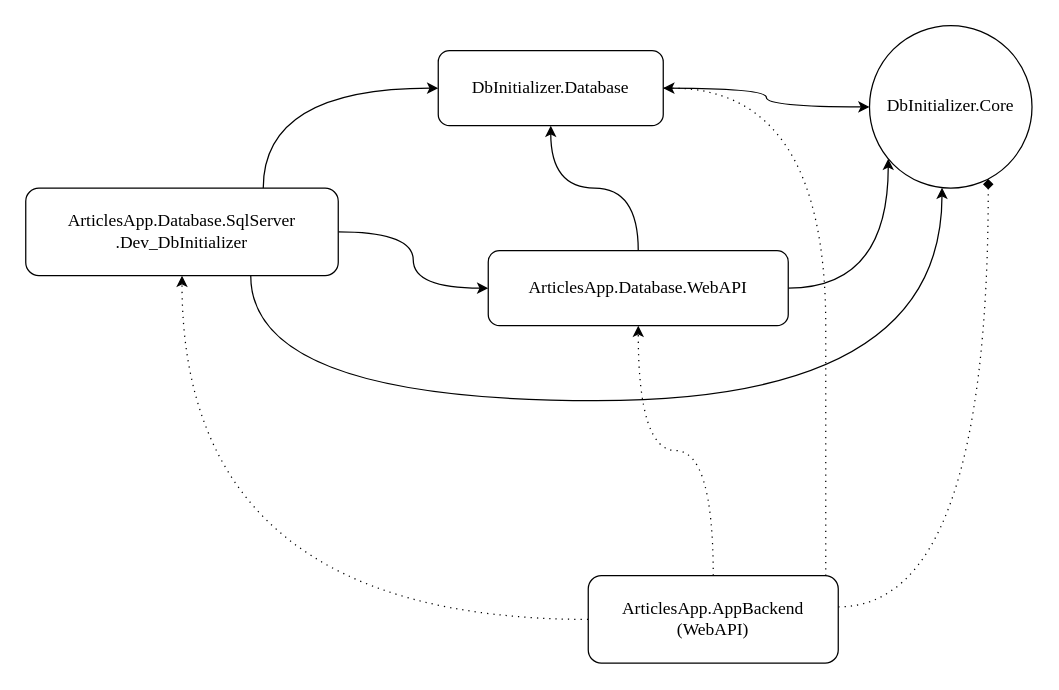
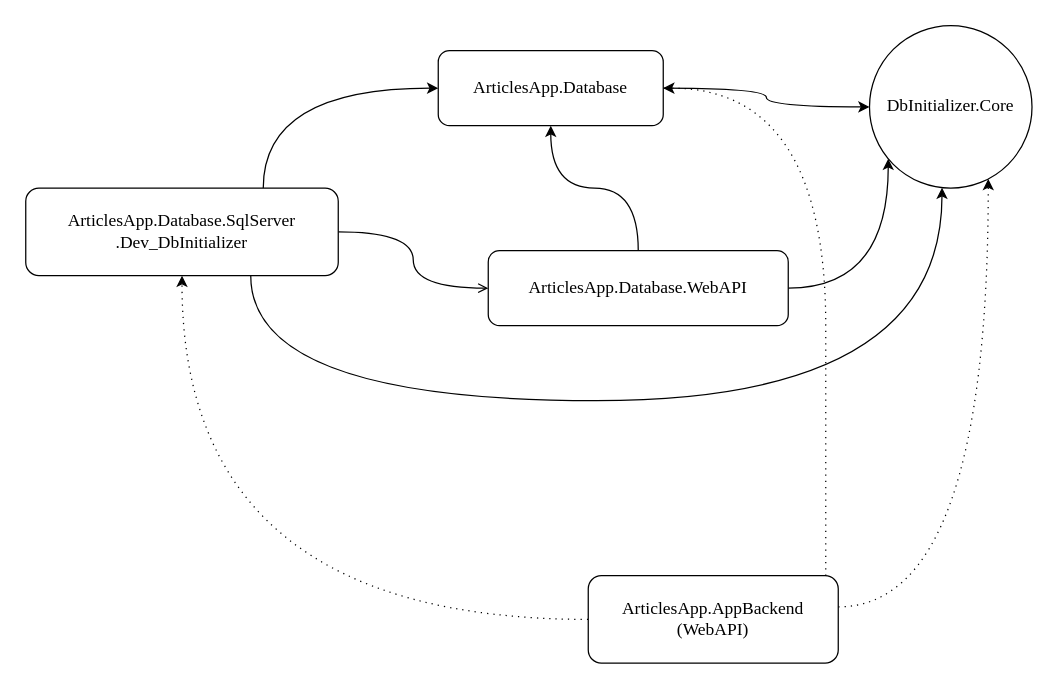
node "DbInitializer.Database": label "DbInitializer.Database" -> "ArticlesApp.Database"
edge "ArticlesApp.AppBackend (WebAPI)" -> "DbInitializer.Core": arrowhead diamond -> classic
edge "ArticlesApp.Database.SqlServer .Dev_DbInitializer" -> "ArticlesApp.Database.WebAPI": arrowhead classic -> open
edge "ArticlesApp.AppBackend (WebAPI)" -> "ArticlesApp.Database.WebAPI": removed
